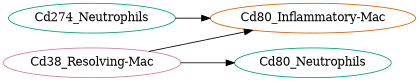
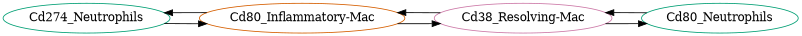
edge "Cd80_Inflammatory-Mac" -> "Cd274_Neutrophils": added
edge "Cd80_Neutrophils" -> "Cd38_Resolving-Mac": added
edge "Cd80_Inflammatory-Mac" -> "Cd38_Resolving-Mac": added
